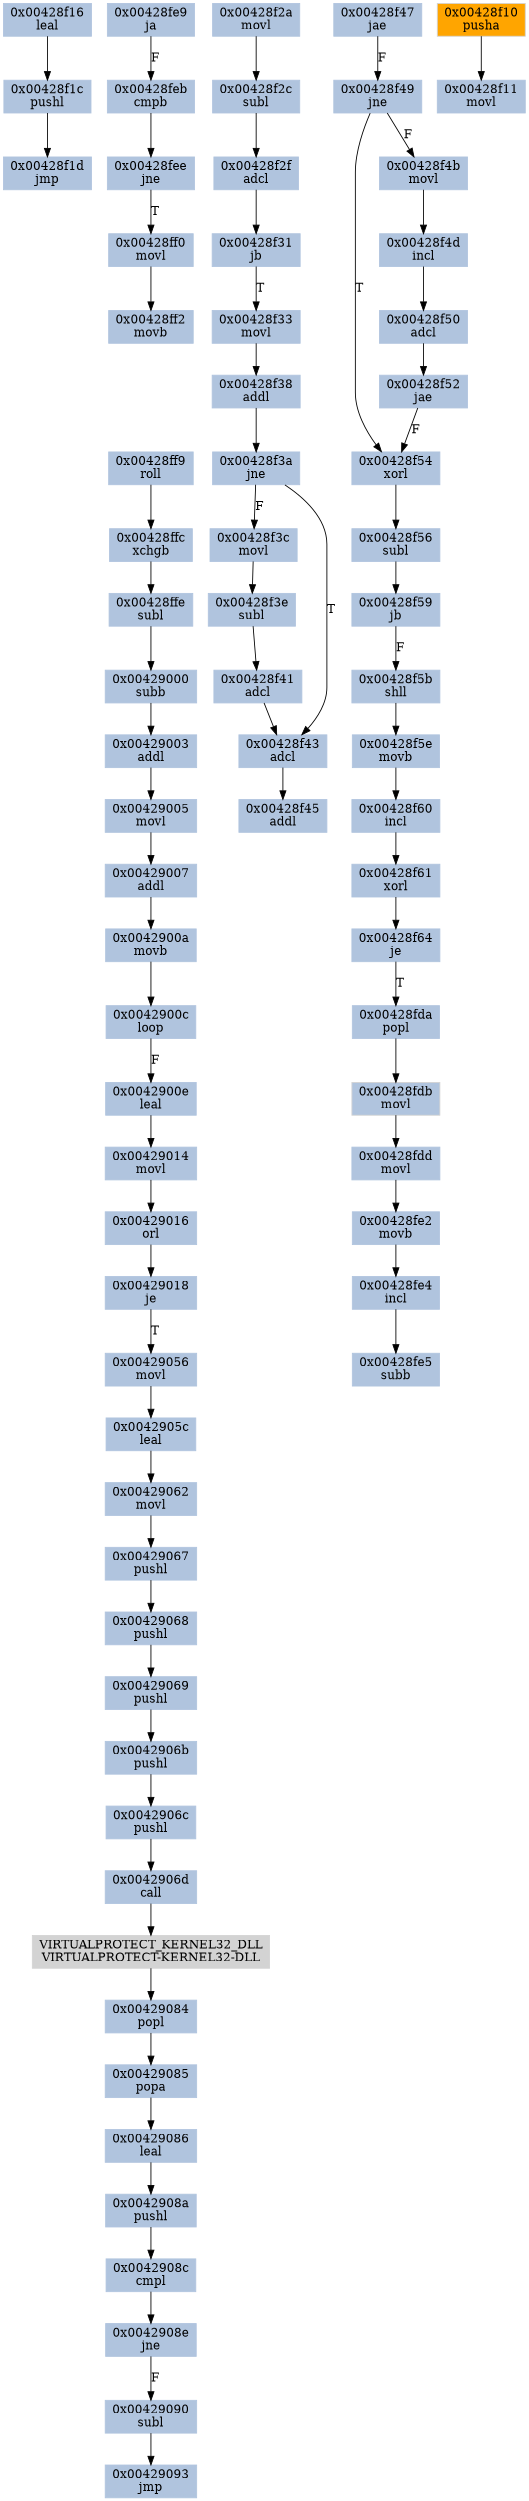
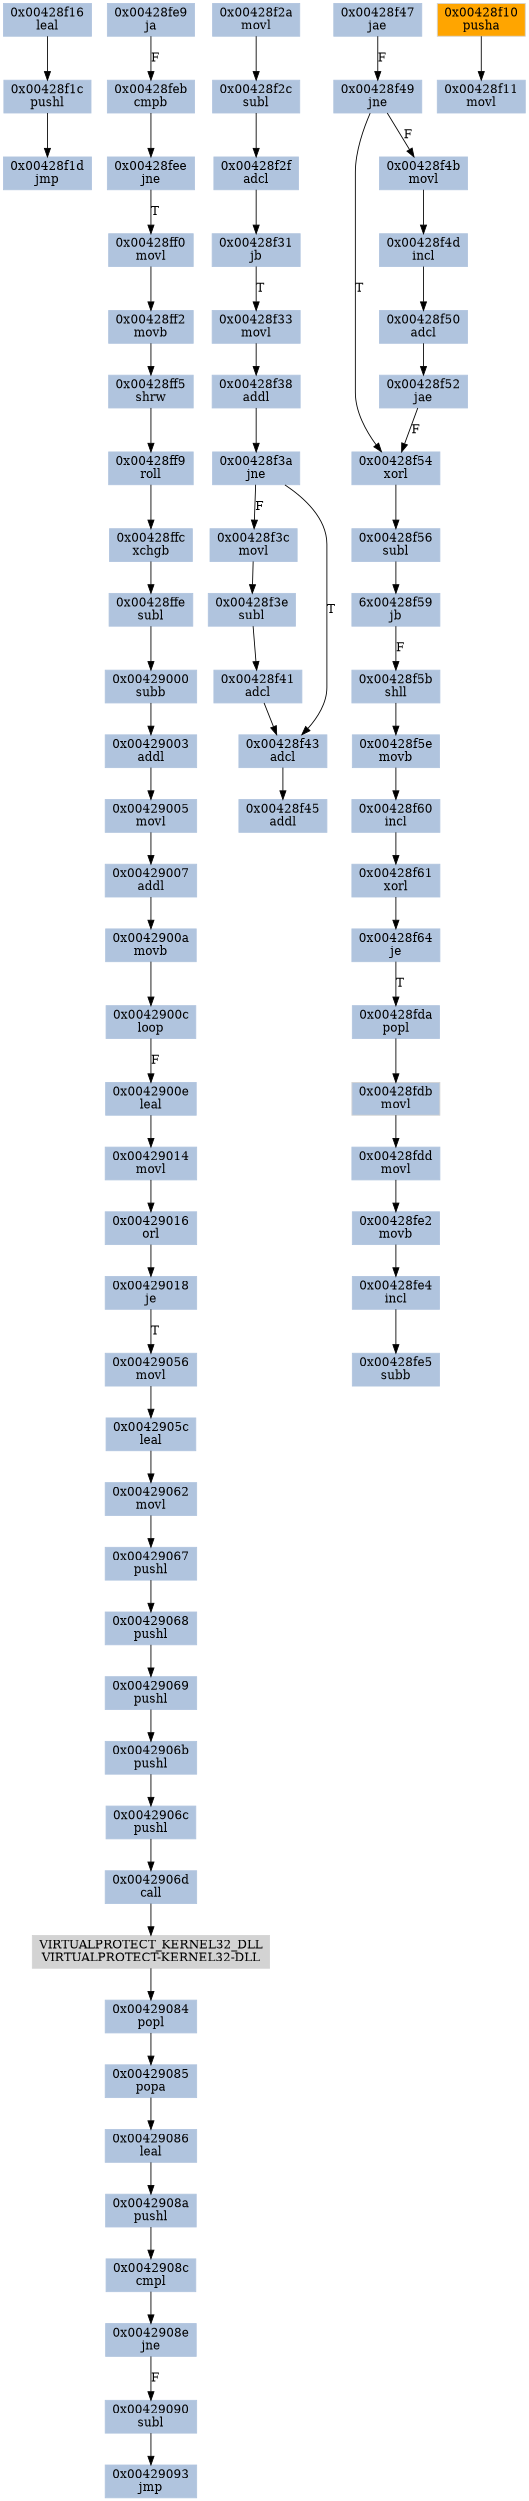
node "0x00428ff5 shrw": added
node "0x00428f59 jb": label "0x00428f59 jb" -> "6x00428f59 jb"
